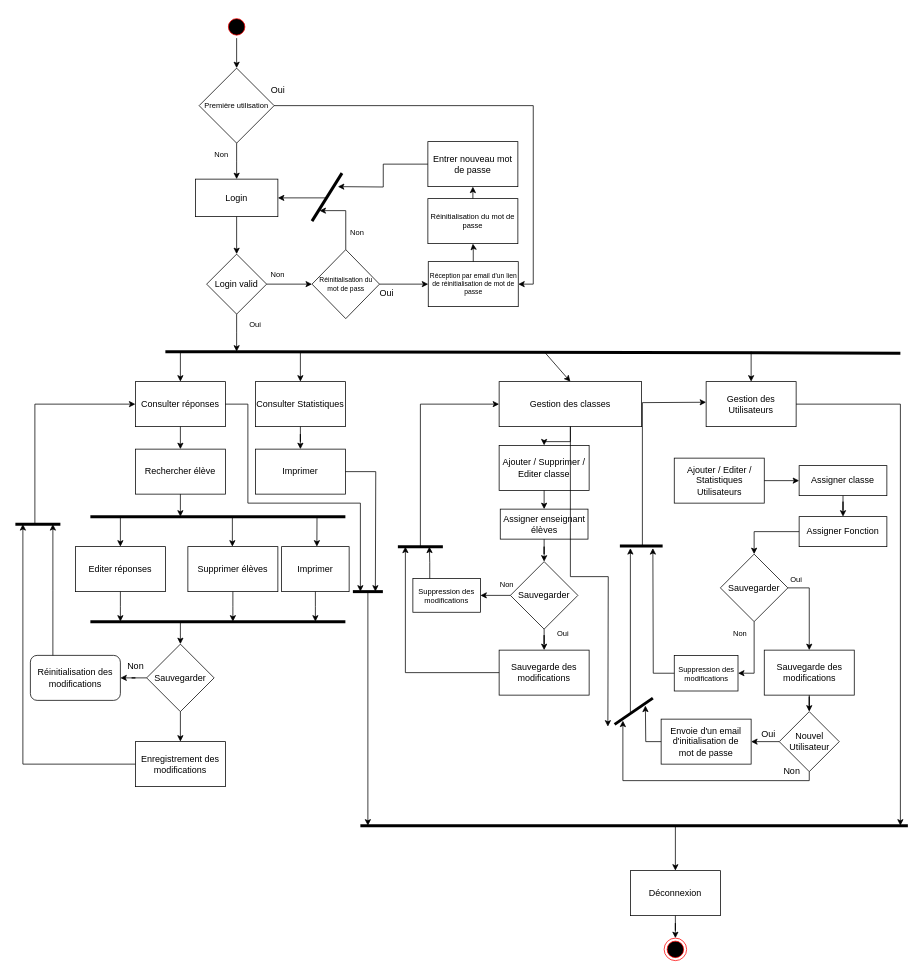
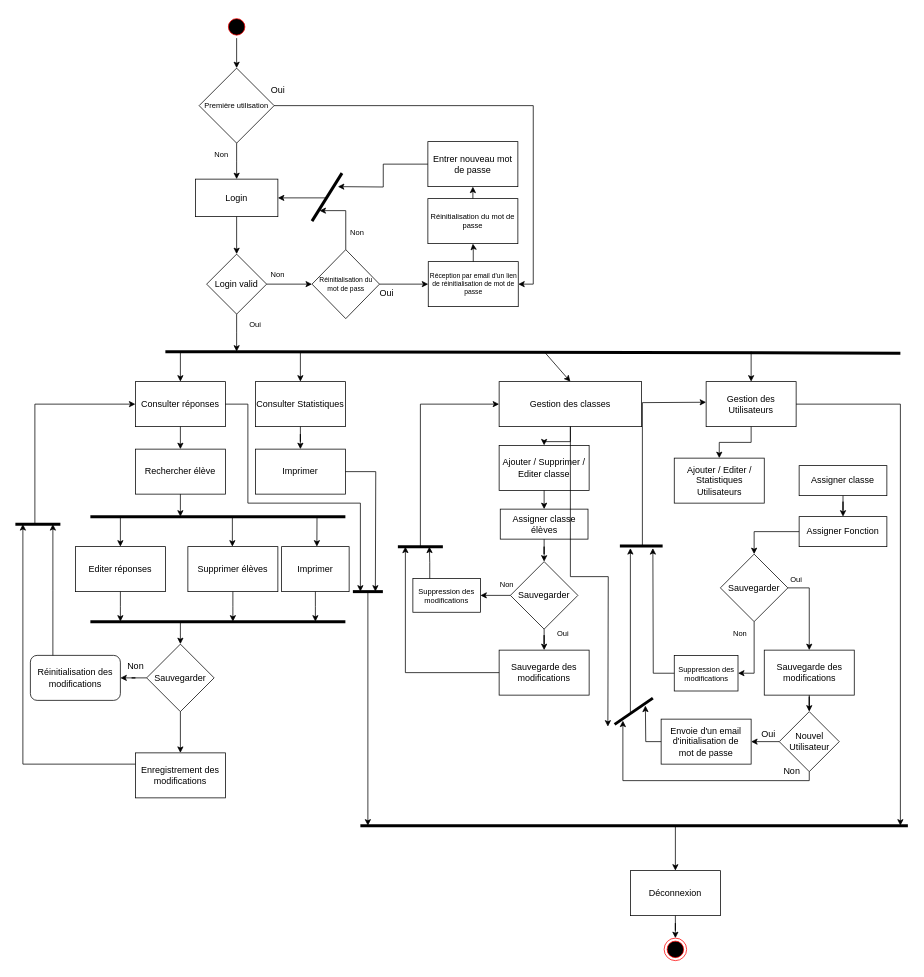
edge "Gestion des Utilisateurs" -> "Ajouter / Editer / Statistiques Utilisateurs": added
edge "Ajouter / Editer / Statistiques Utilisateurs" -> "Assigner classe": removed
node "Assigner enseignant élèves": label "Assigner enseignant élèves" -> "Assigner classe élèves"
node "Enregistrement des modifications": moved (180, 764) -> (180, 775)
